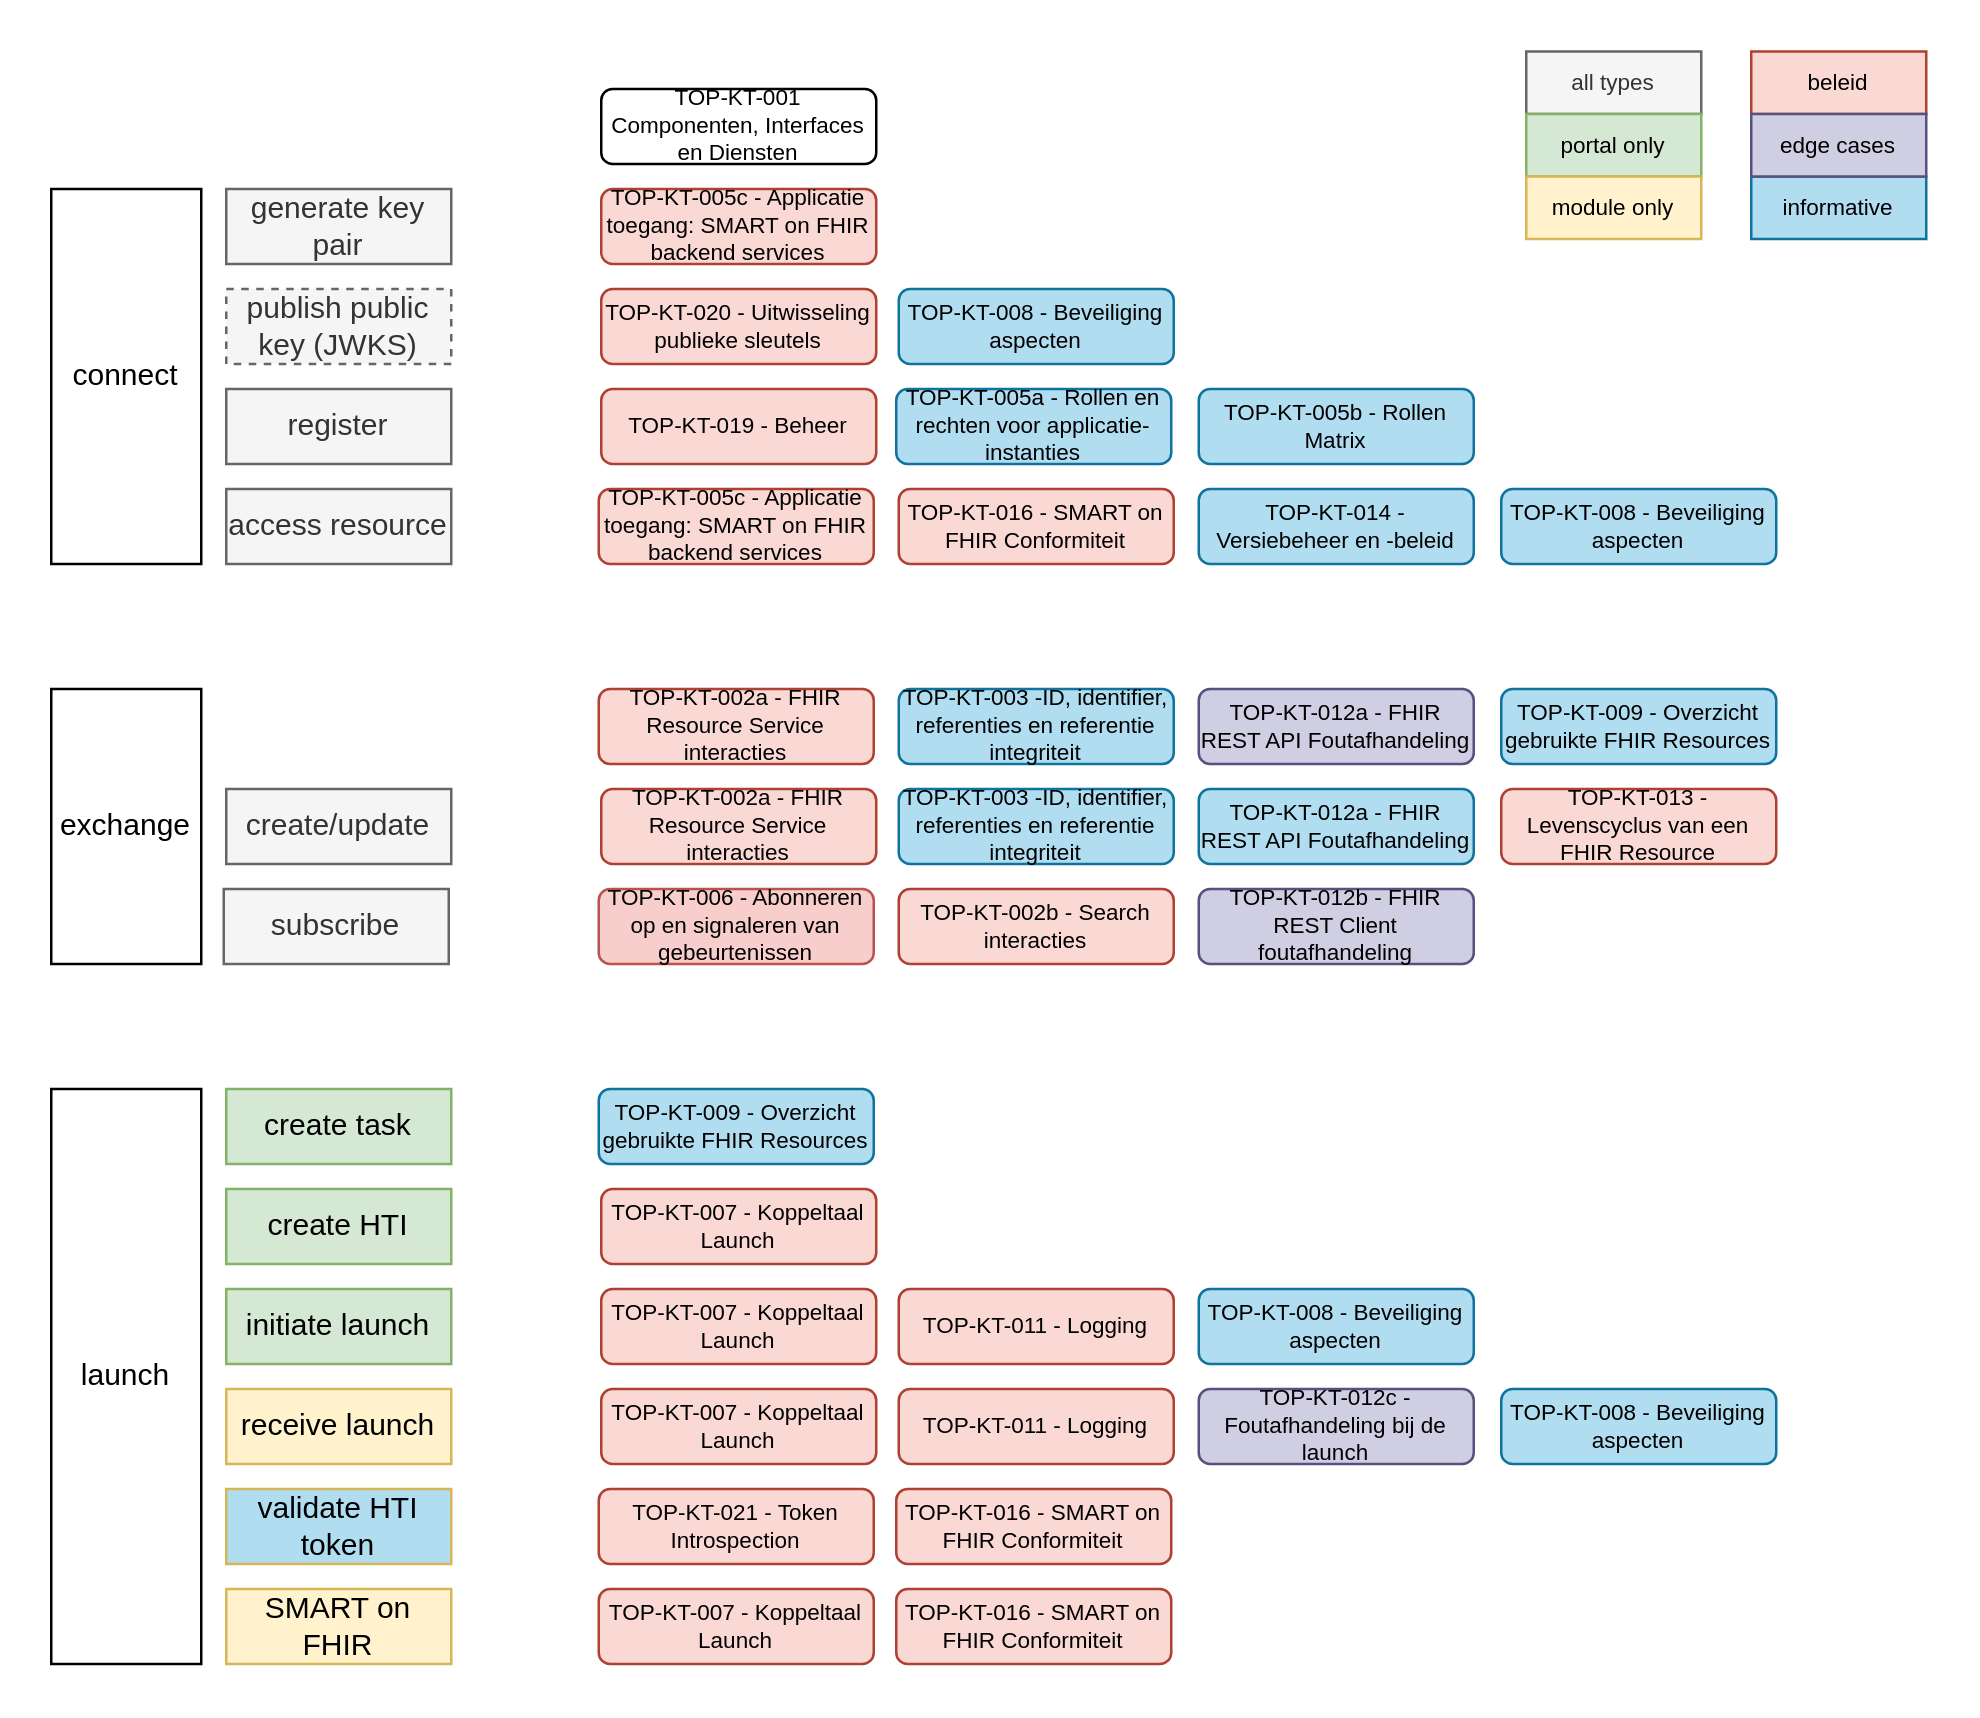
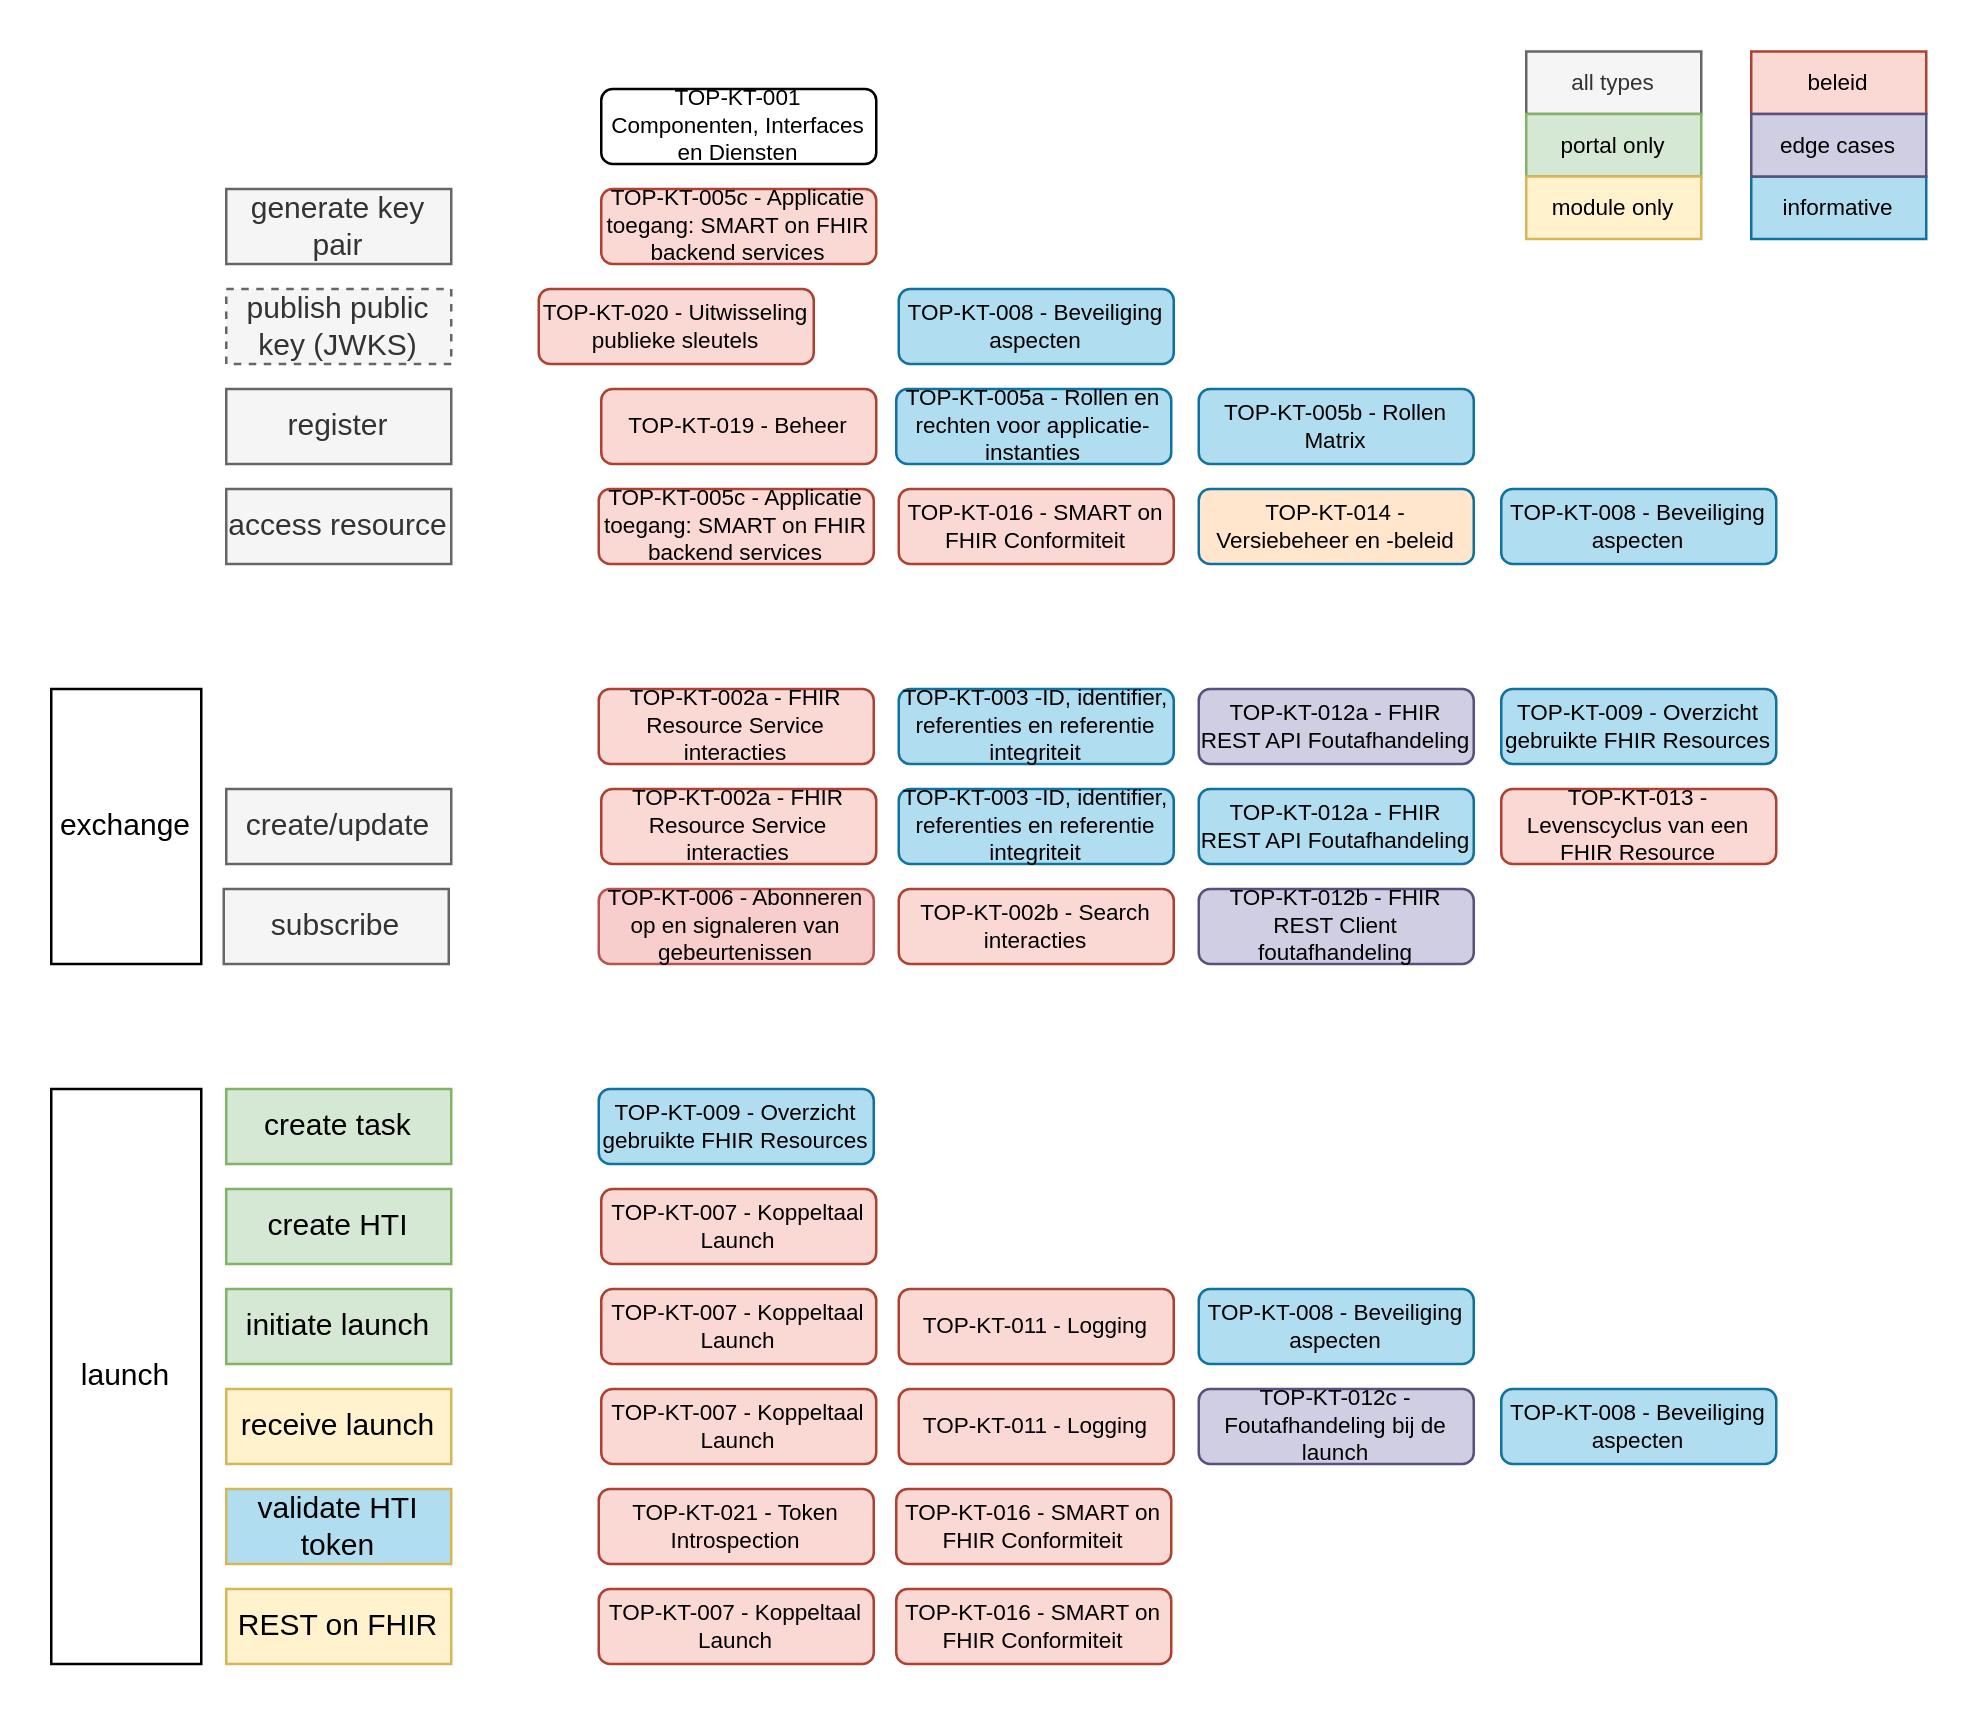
node "TOP-KT-020 - Uitwisseling publieke sleutels": moved (739, 326) -> (676, 326)
node "connect": removed
node "TOP-KT-014 - Versiebeheer en -beleid": fillcolor #b1ddf0 -> #ffe6cc
node "SMART on FHIR": label "SMART on FHIR" -> "REST on FHIR"
